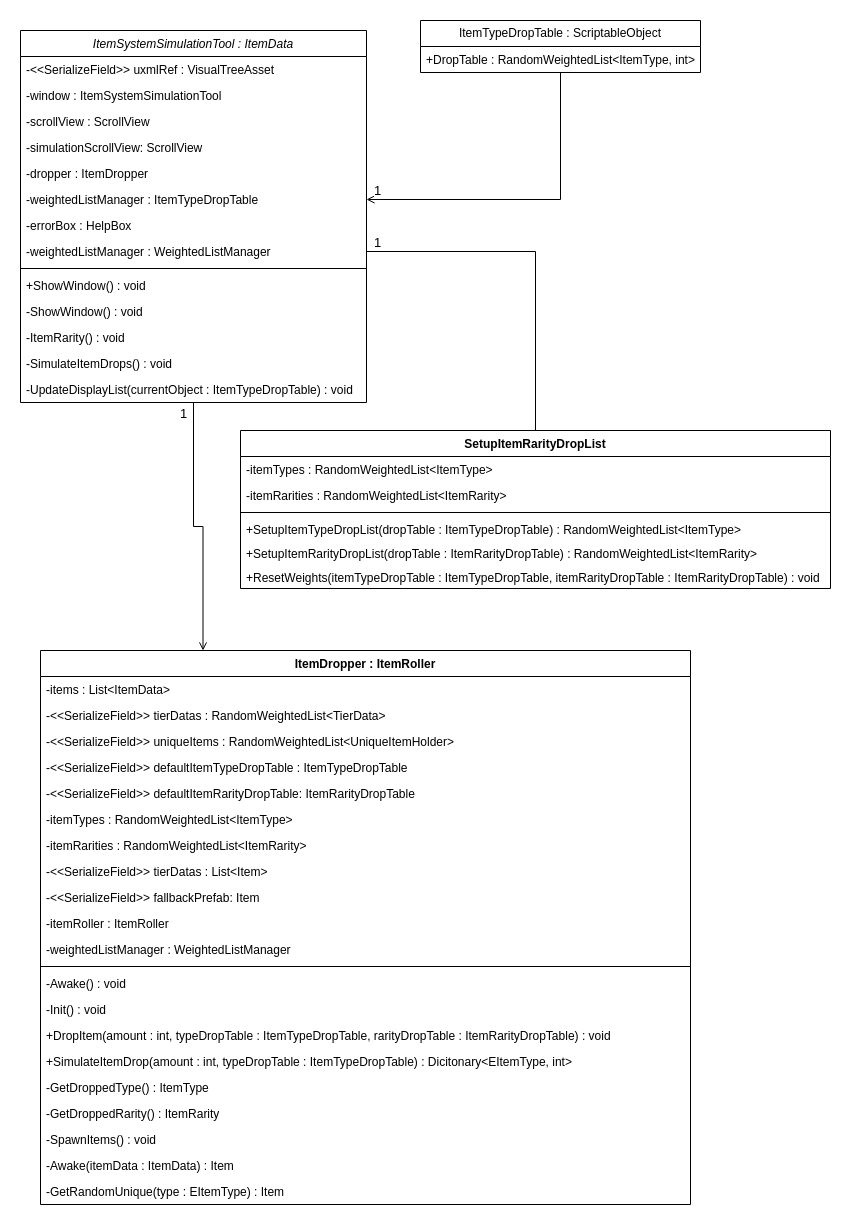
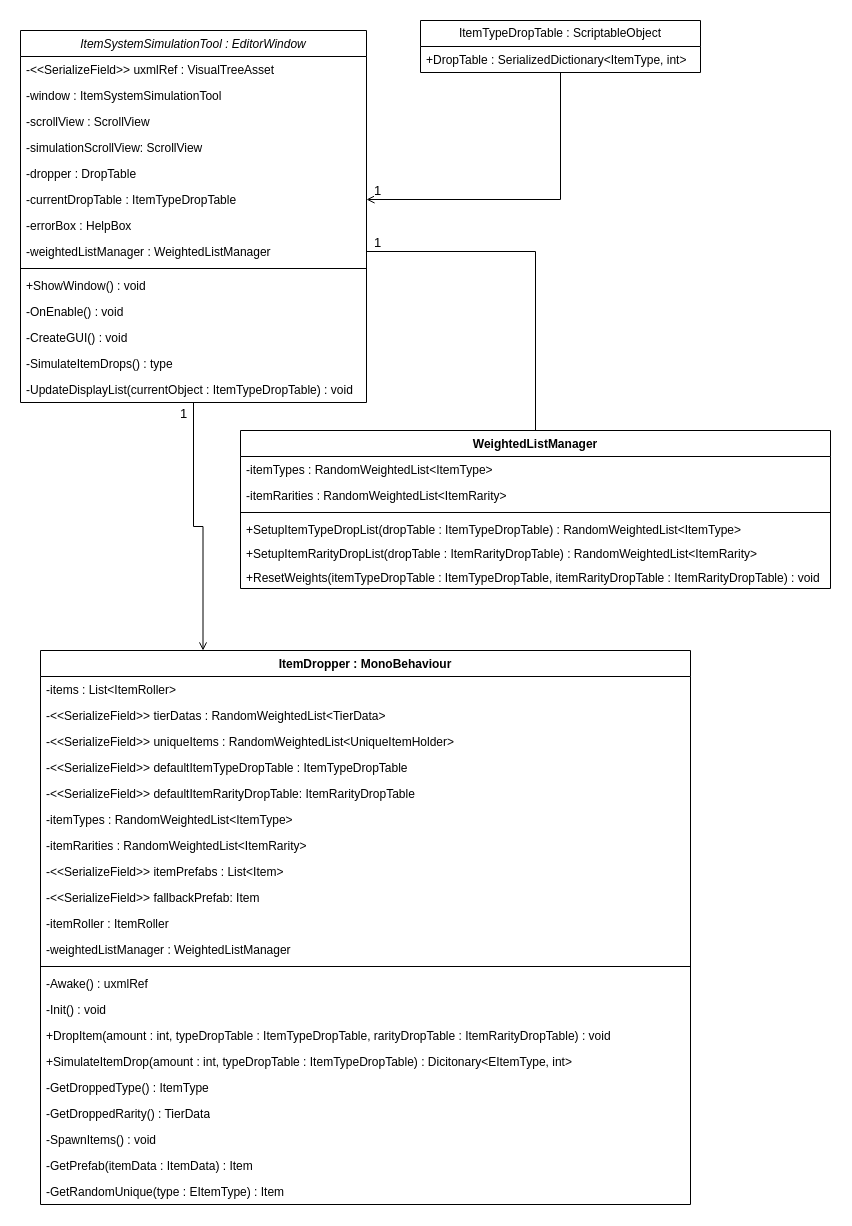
node "ItemSystemSimulationTool : ItemData": label "ItemSystemSimulationTool : ItemData" -> "ItemSystemSimulationTool : EditorWindow"
node "+DropTable : RandomWeightedList<ItemType, int>": label "+DropTable : RandomWeightedList<ItemType, int>" -> "+DropTable : SerializedDictionary<ItemType, int>"
node "-dropper : ItemDropper": label "-dropper : ItemDropper" -> "-dropper : DropTable"
node "-weightedListManager : ItemTypeDropTable": label "-weightedListManager : ItemTypeDropTable" -> "-currentDropTable : ItemTypeDropTable"
node "-ShowWindow() : void": label "-ShowWindow() : void" -> "-OnEnable() : void"
node "-ItemRarity() : void": label "-ItemRarity() : void" -> "-CreateGUI() : void"
node "-SimulateItemDrops() : void": label "-SimulateItemDrops() : void" -> "-SimulateItemDrops() : type"
node "SetupItemRarityDropList": label "SetupItemRarityDropList" -> "WeightedListManager"
node "ItemDropper : ItemRoller": label "ItemDropper : ItemRoller" -> "ItemDropper : MonoBehaviour"
node "-items : List<ItemData>": label "-items : List<ItemData>" -> "-items : List<ItemRoller>"
node "-<<SerializeField>> tierDatas : List<Item>": label "-<<SerializeField>> tierDatas : List<Item>" -> "-<<SerializeField>> itemPrefabs : List<Item>"
node "-Awake() : void": label "-Awake() : void" -> "-Awake() : uxmlRef"
node "-GetDroppedRarity() : ItemRarity": label "-GetDroppedRarity() : ItemRarity" -> "-GetDroppedRarity() : TierData"
node "-Awake(itemData : ItemData) : Item": label "-Awake(itemData : ItemData) : Item" -> "-GetPrefab(itemData : ItemData) : Item"
